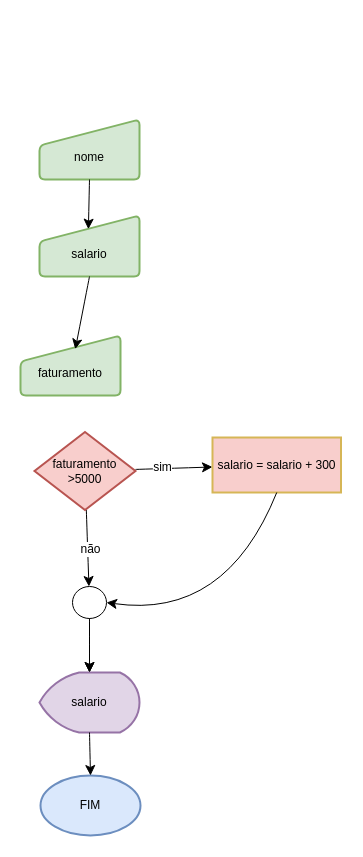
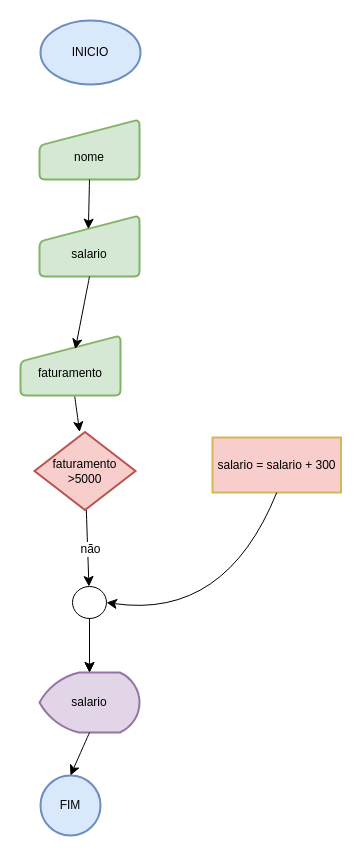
node "INICIO": added
edge "faturamento" -> "faturamento >5000": added
edge "faturamento >5000" -> "salario = salario + 300": removed, label "sim"
node "FIM": size 100x60 -> 60x60
